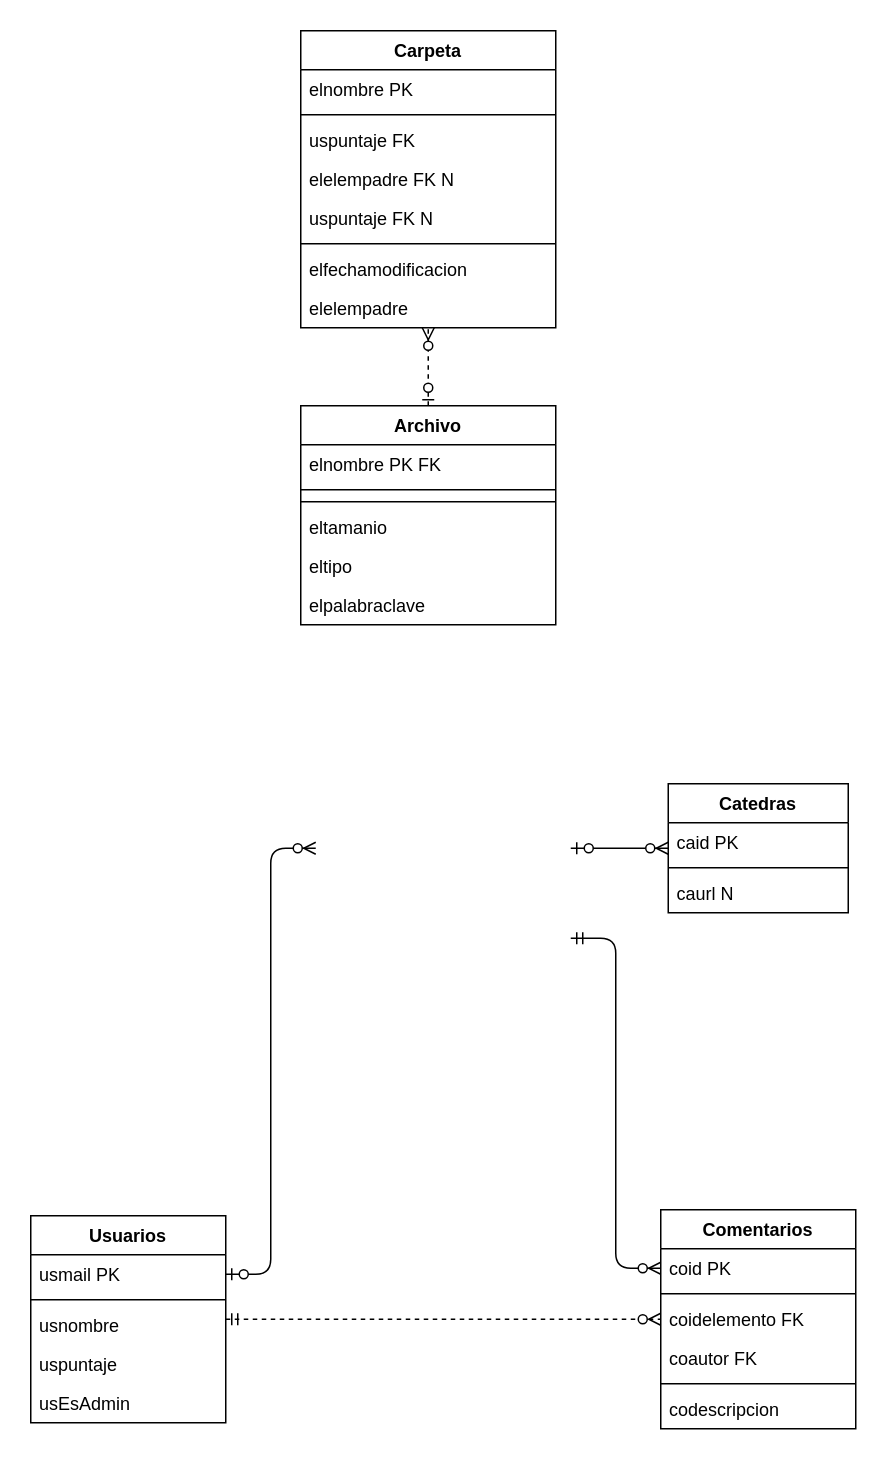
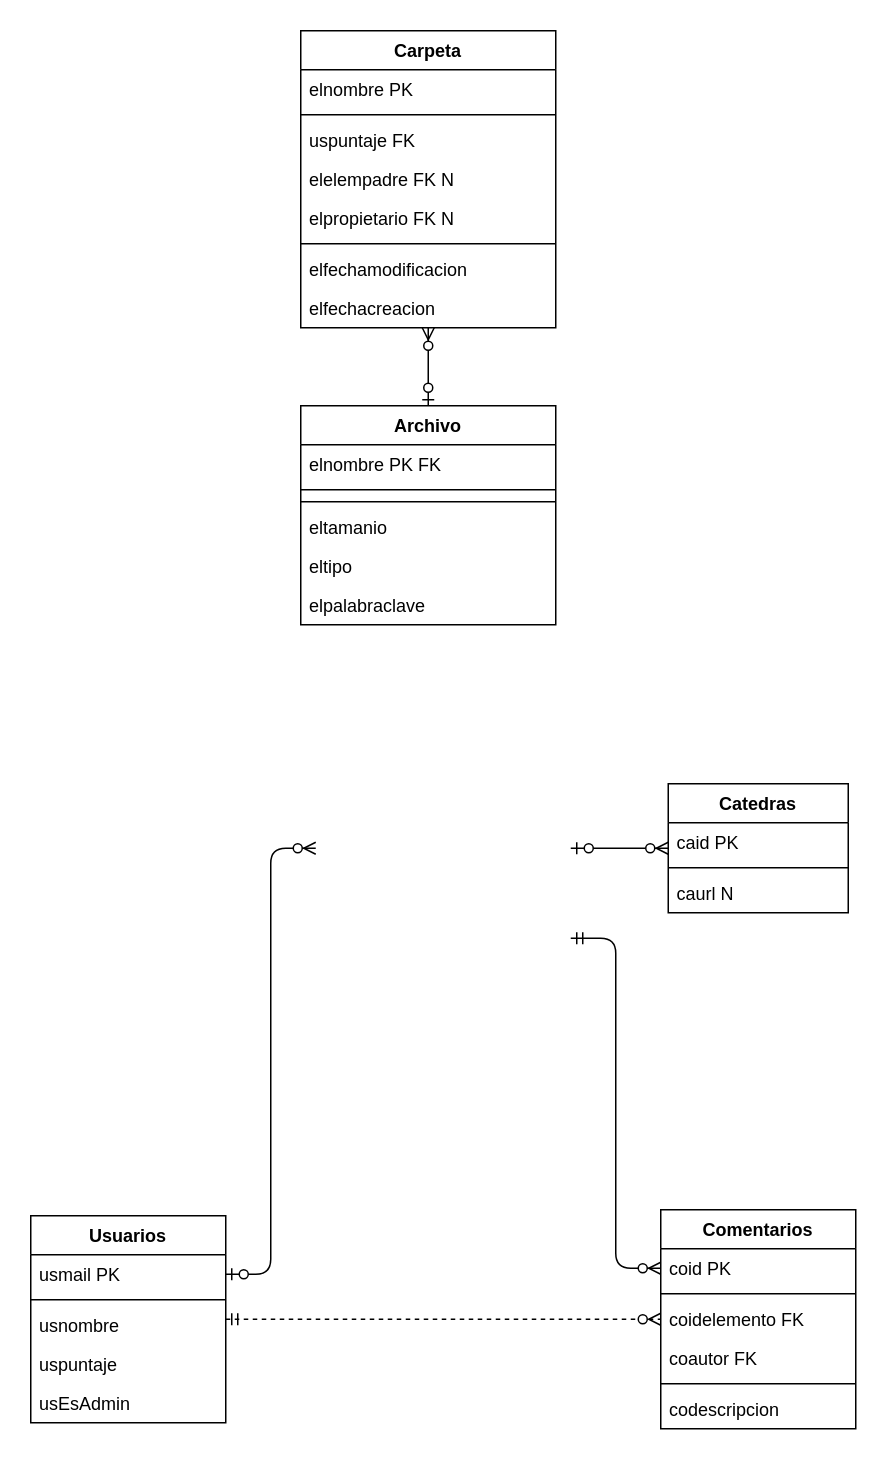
node "uspuntaje FK N": label "uspuntaje FK N" -> "elpropietario FK N"
node "elelempadre": label "elelempadre" -> "elfechacreacion"
edge "Carpeta" -- "Archivo": style dashed -> solid
